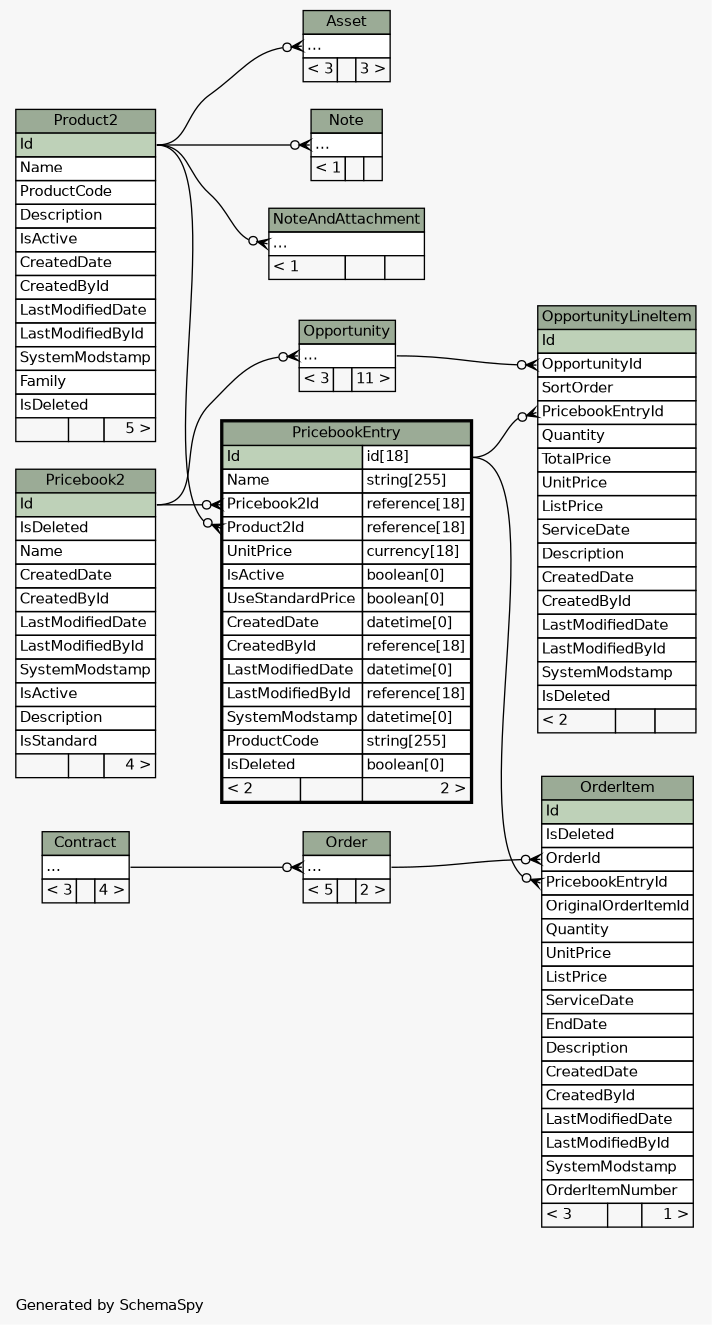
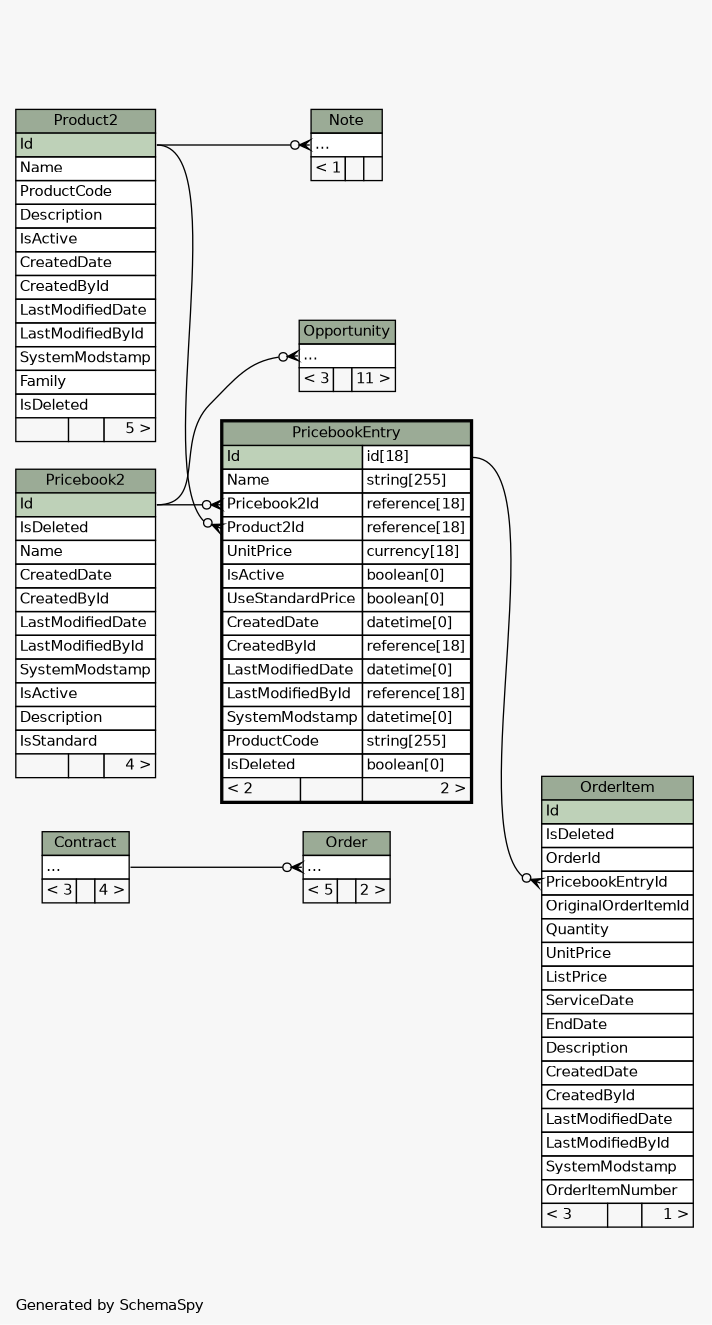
node "Asset": removed
node "NoteAndAttachment": removed
node "OpportunityLineItem": removed
edge "Order" -> "OrderItem": removed
